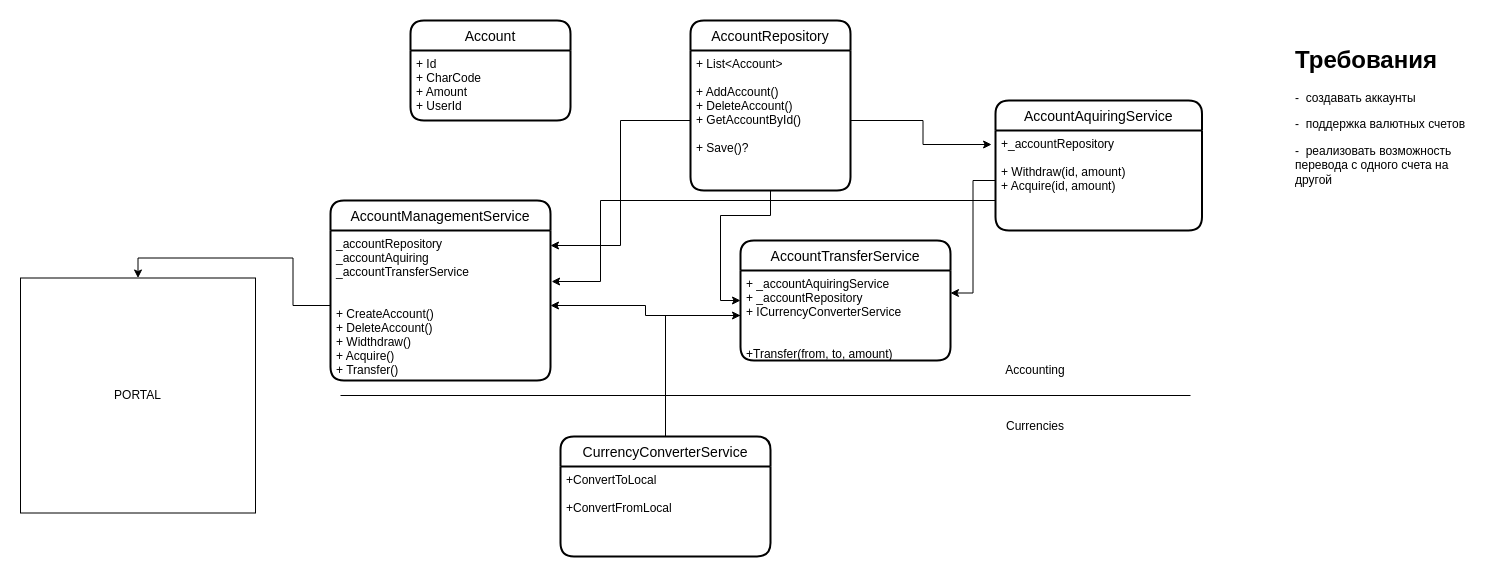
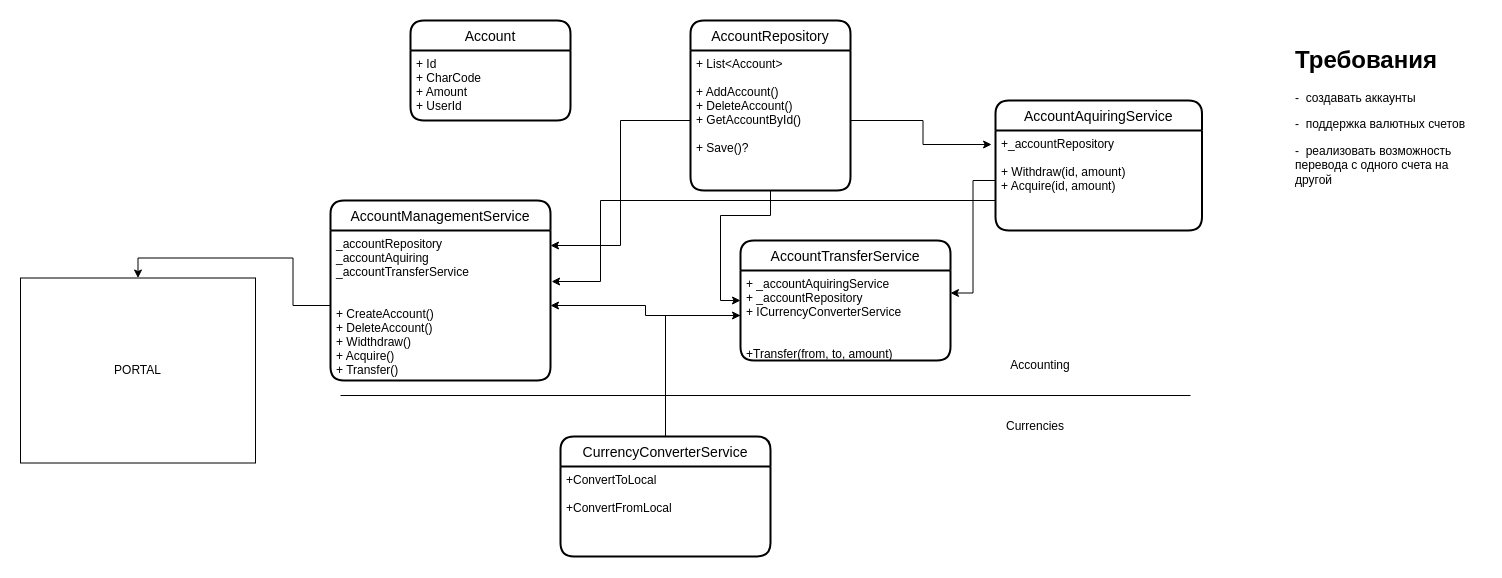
node "Accounting": moved (1036, 371) -> (1041, 366)
node "PORTAL": size 235x235 -> 235x185
